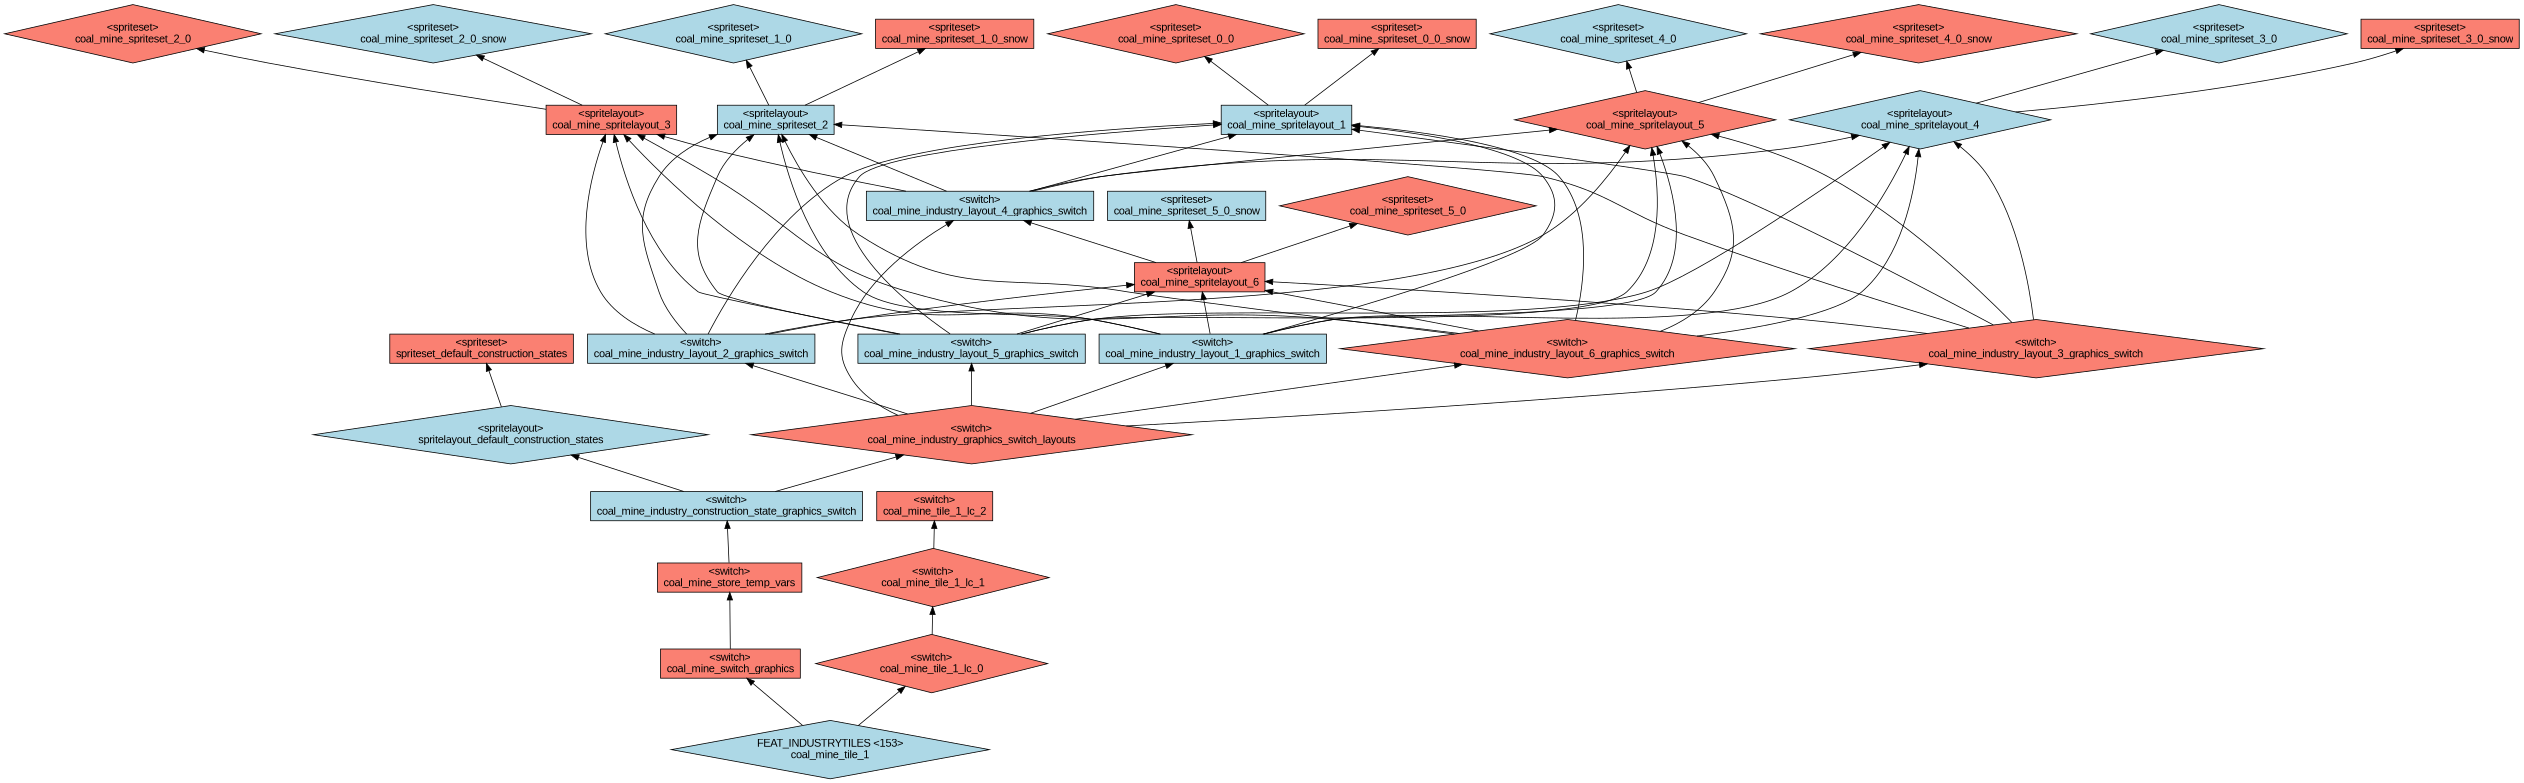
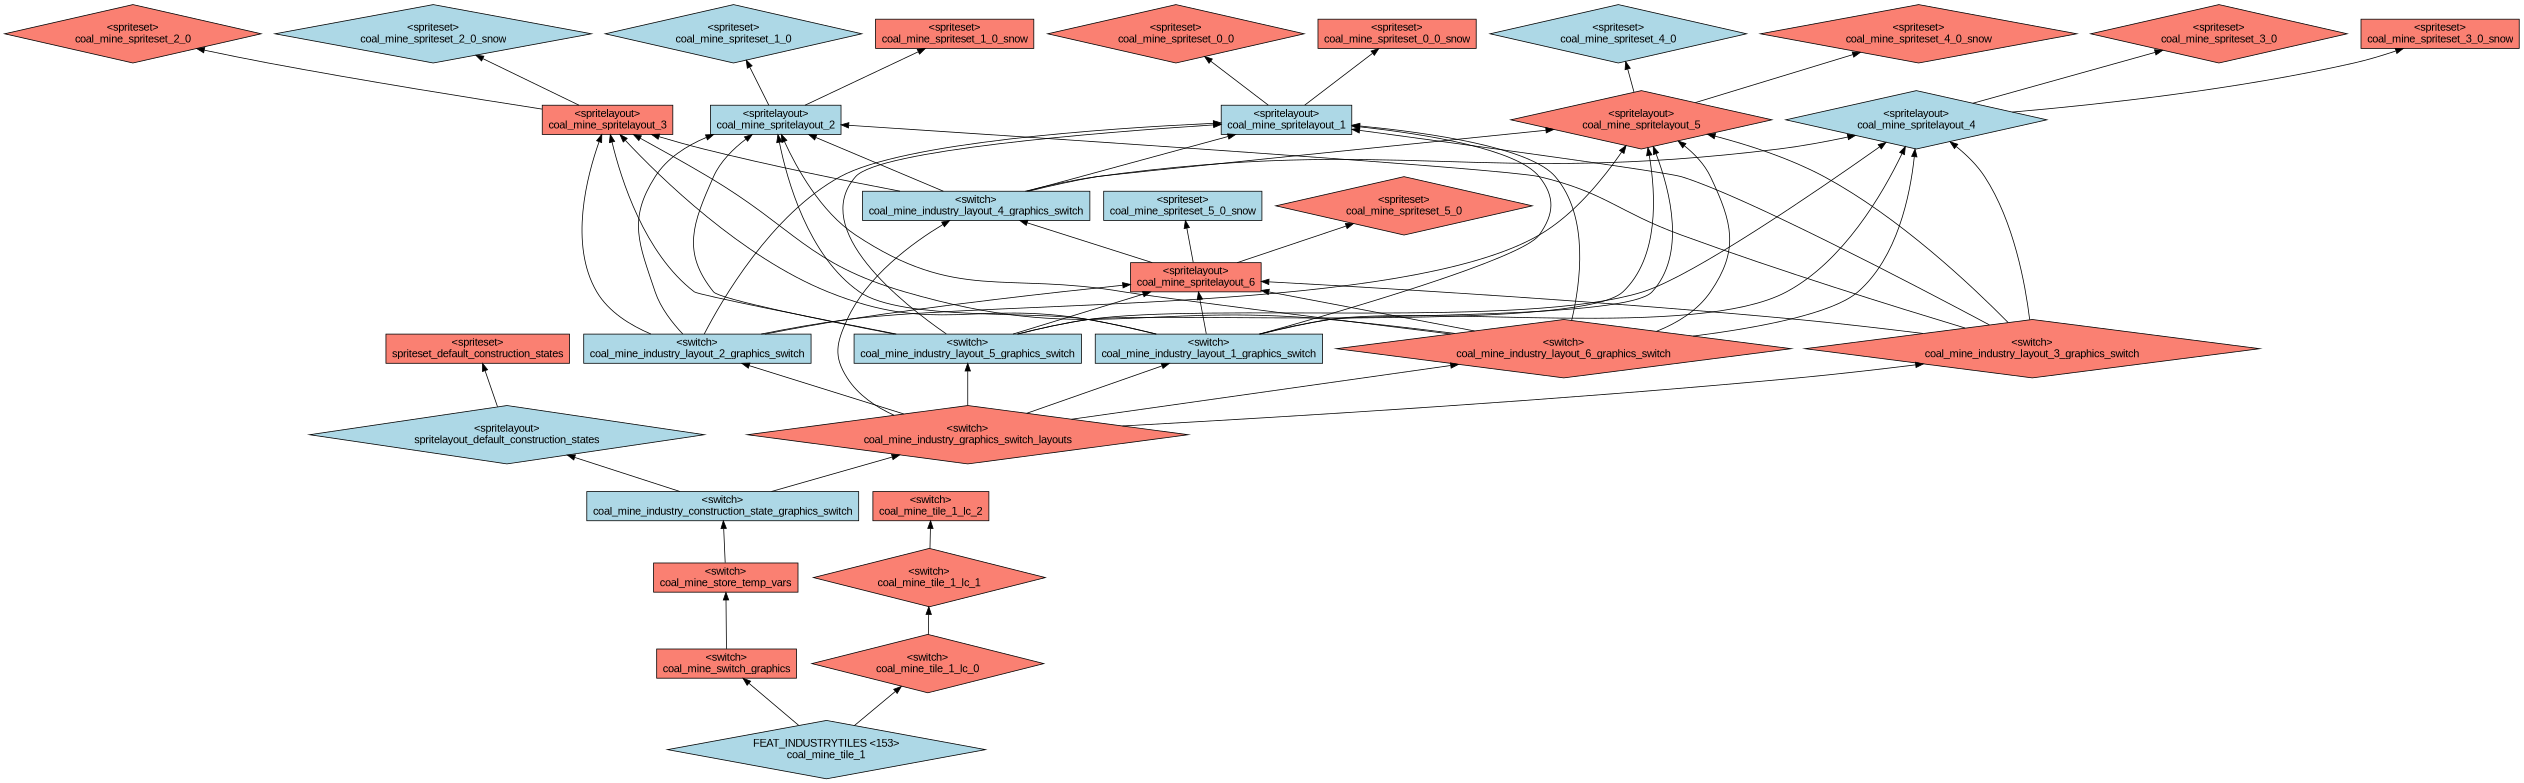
node "<spriteset> coal_mine_spriteset_3_0": fillcolor lightblue -> salmon
node "<spritelayout> coal_mine_spriteset_2": label "<spritelayout> coal_mine_spriteset_2" -> "<spritelayout> coal_mine_spritelayout_2"
